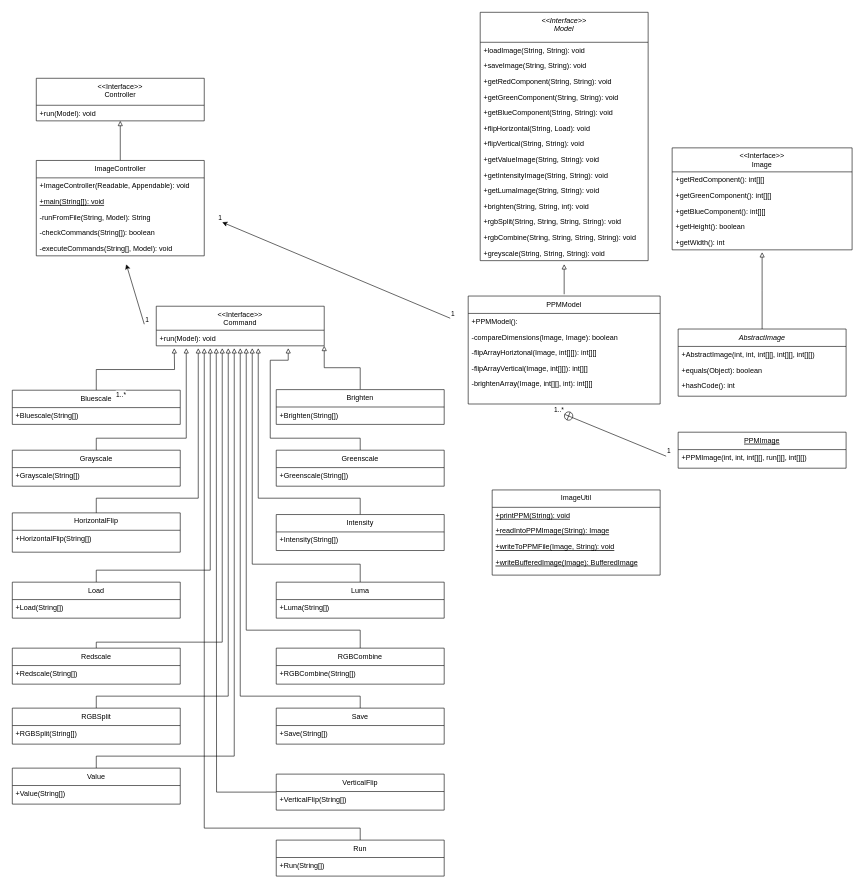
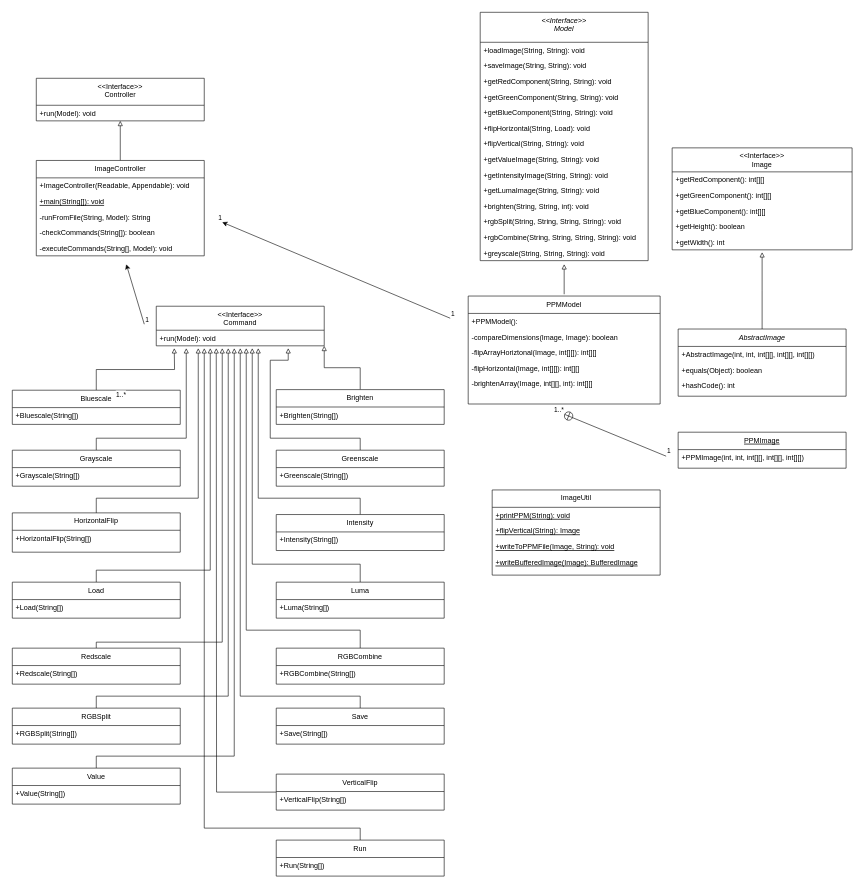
node "-flipArrayVertical(Image, int[][]): int[][]": label "-flipArrayVertical(Image, int[][]): int[][]" -> "-flipHorizontal(Image, int[][]): int[][]"
node "+PPMImage(int, int, int[][], run[][], int[][])": label "+PPMImage(int, int, int[][], run[][], int[][])" -> "+PPMImage(int, int, int[][], int[][], int[][])"
node "+readIntoPPMImage(String): Image": label "+readIntoPPMImage(String): Image" -> "+flipVertical(String): Image"
